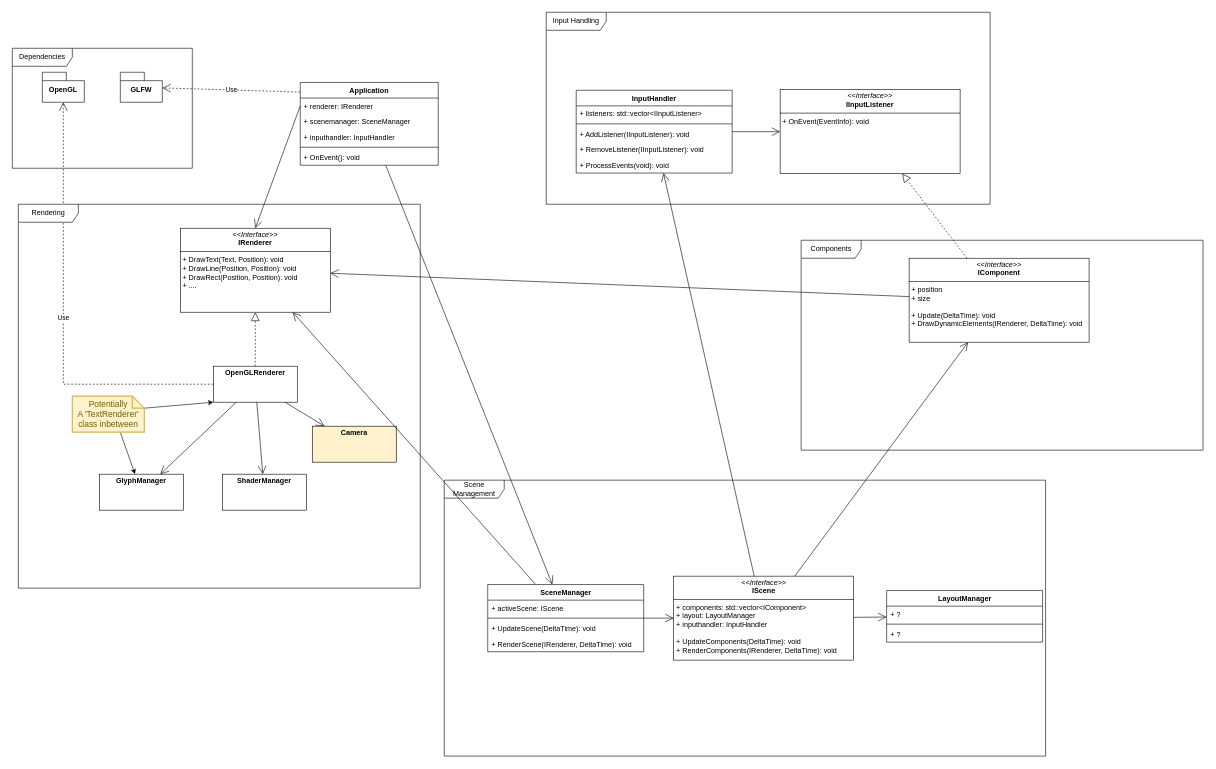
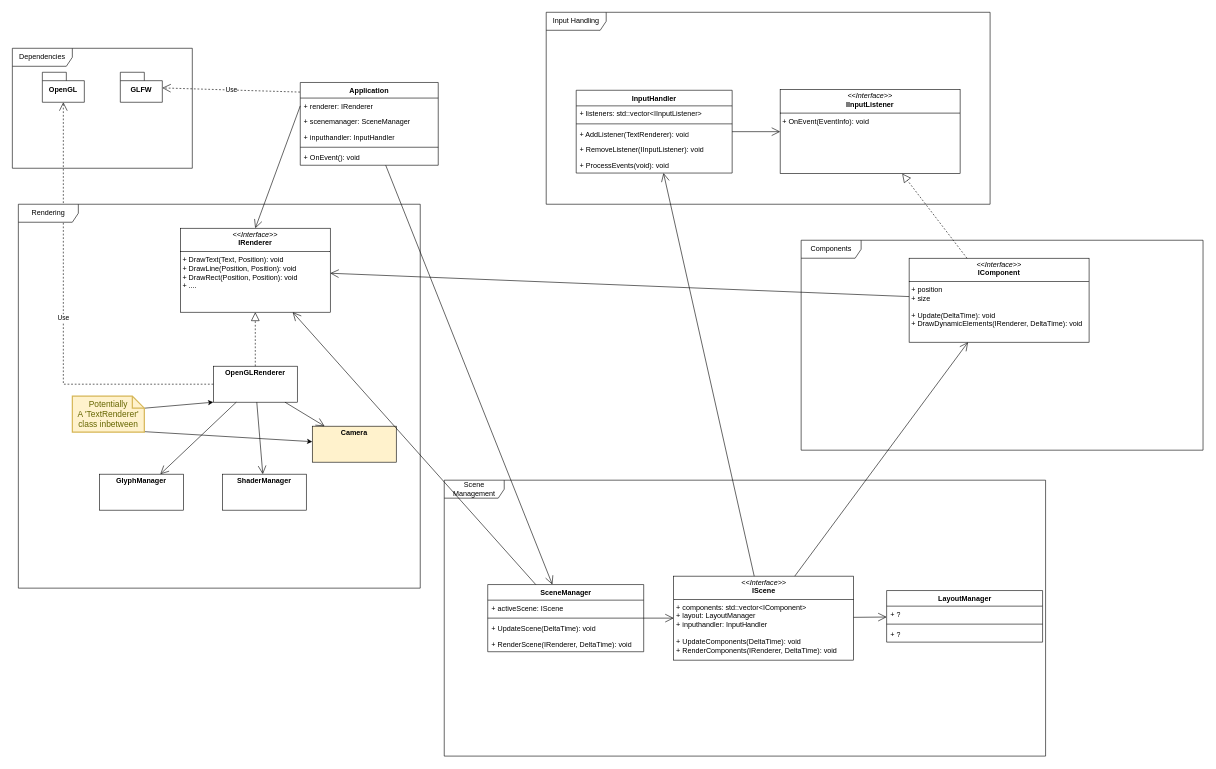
node "+ AddListener(IInputListener): void": label "+ AddListener(IInputListener): void" -> "+ AddListener(TextRenderer): void"
edge "Potentially A 'TextRenderer' class inbetween" -> "GlyphManager": now "Potentially A 'TextRenderer' class inbetween" -> "Camera"
